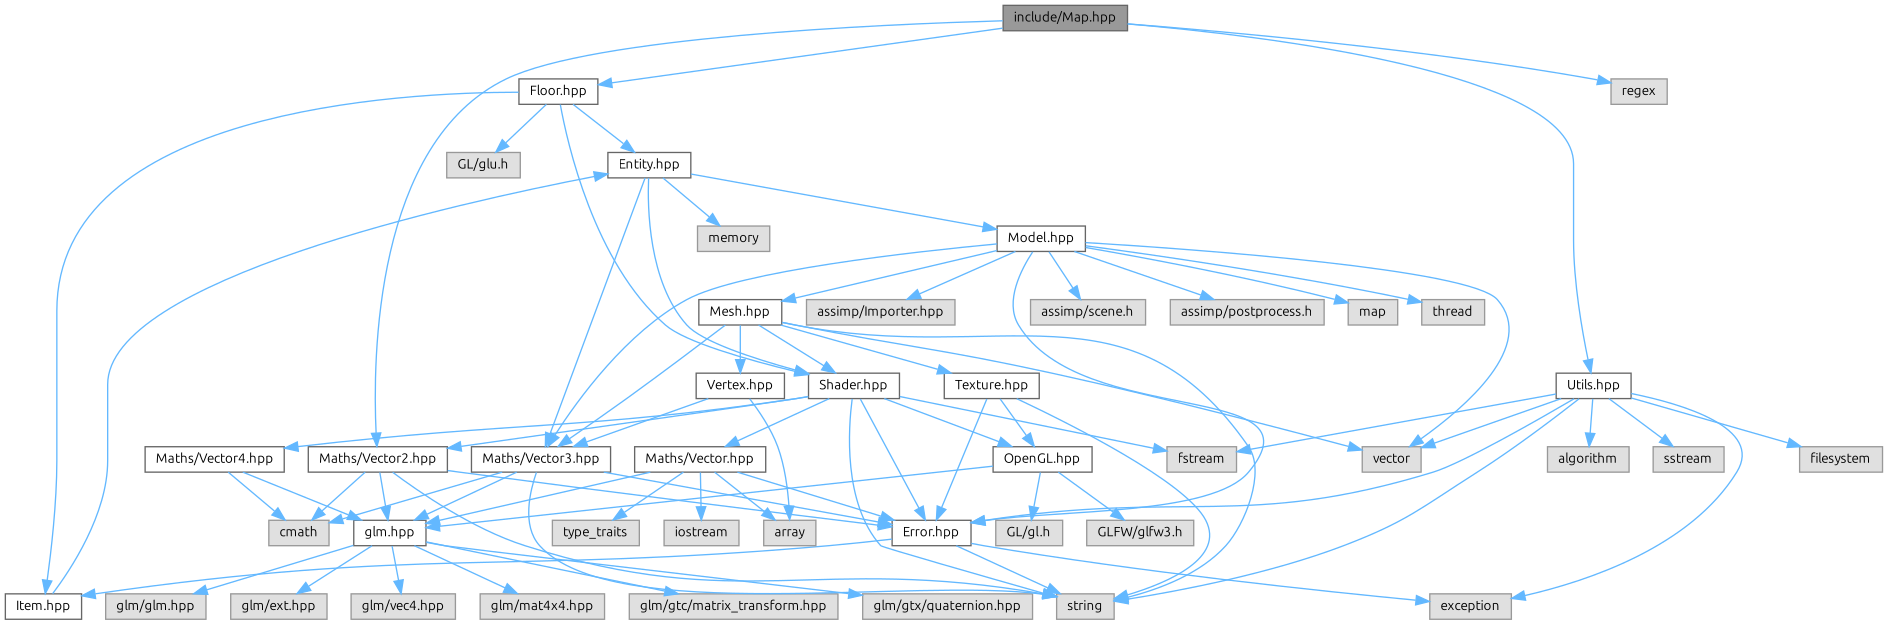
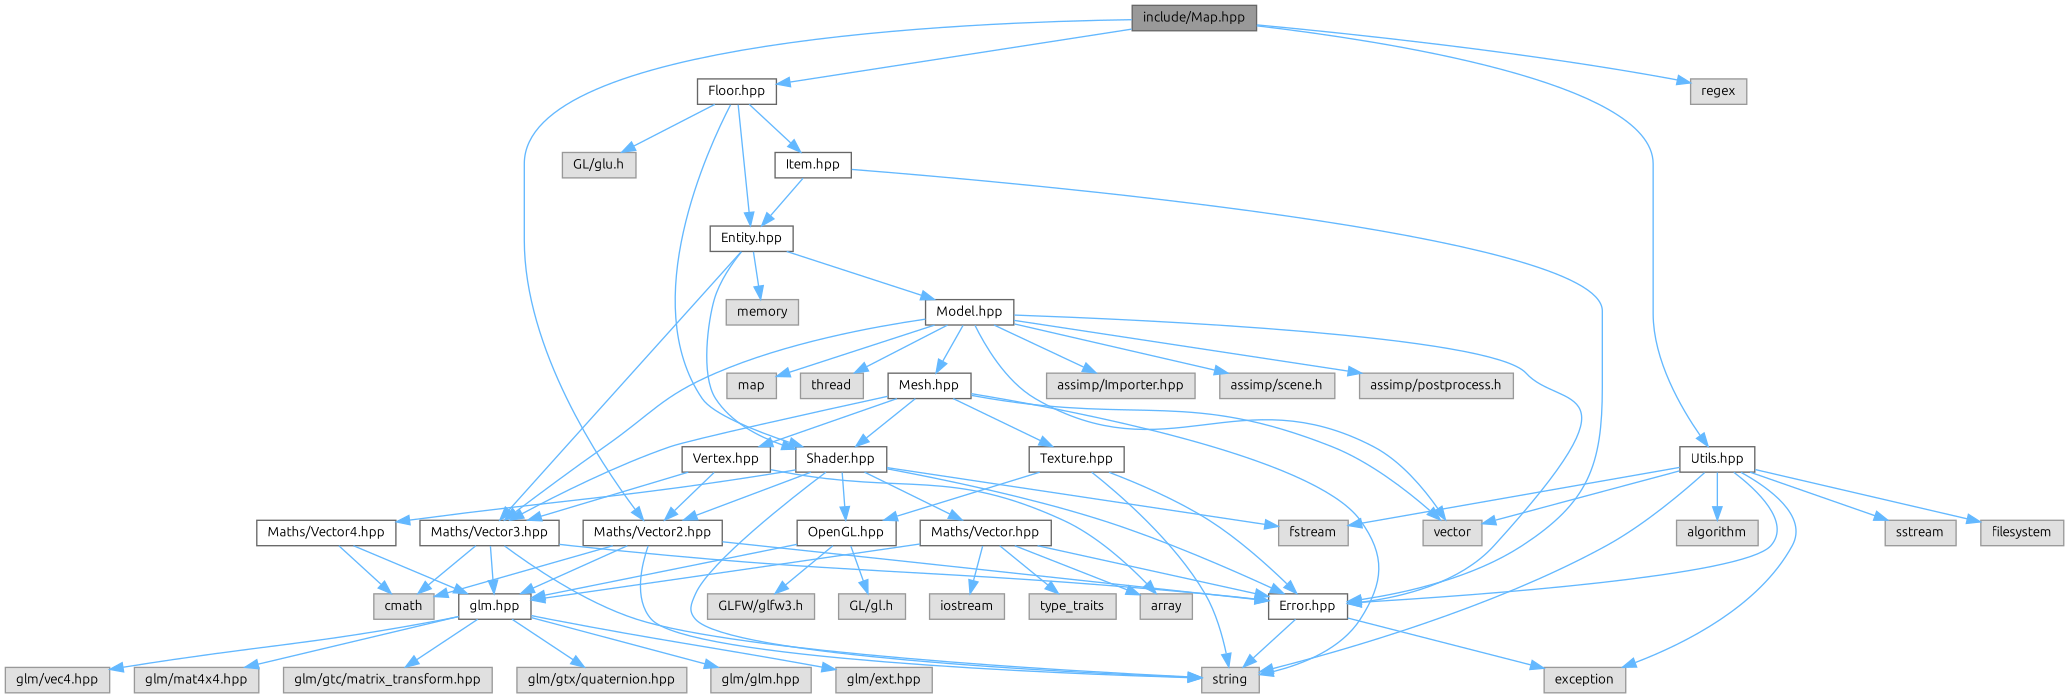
edge "Vertex.hpp" -> "Maths/Vector2.hpp": added
edge "Error.hpp" -> "Item.hpp": reversed
